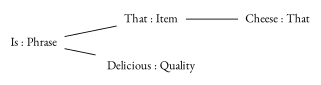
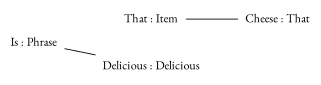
edge "That : Item" -- "Is : Phrase": removed
node "Delicious : Quality": label "Delicious : Quality" -> "Delicious : Delicious"
